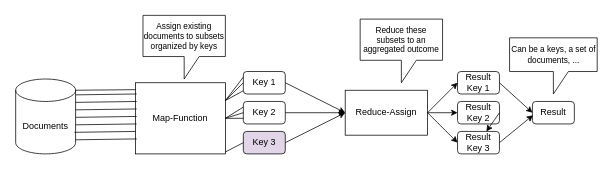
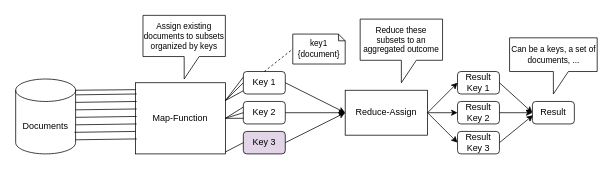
node "key1{document}": added
edge "key1{document}" -- "Key 1": added
edge "Result Key 2" -> "Result Key 3": now "Result Key 2" -> "Result"
